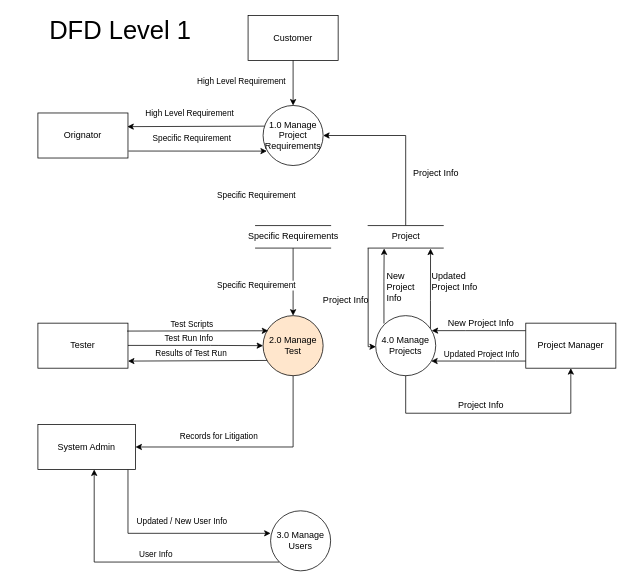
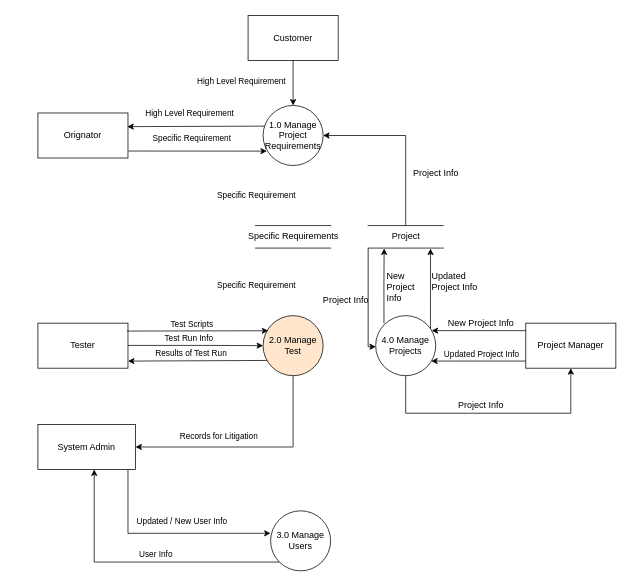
node "DFD Level 1": removed
edge "Specific Requirements" -> "2.0 Manage Test": removed
